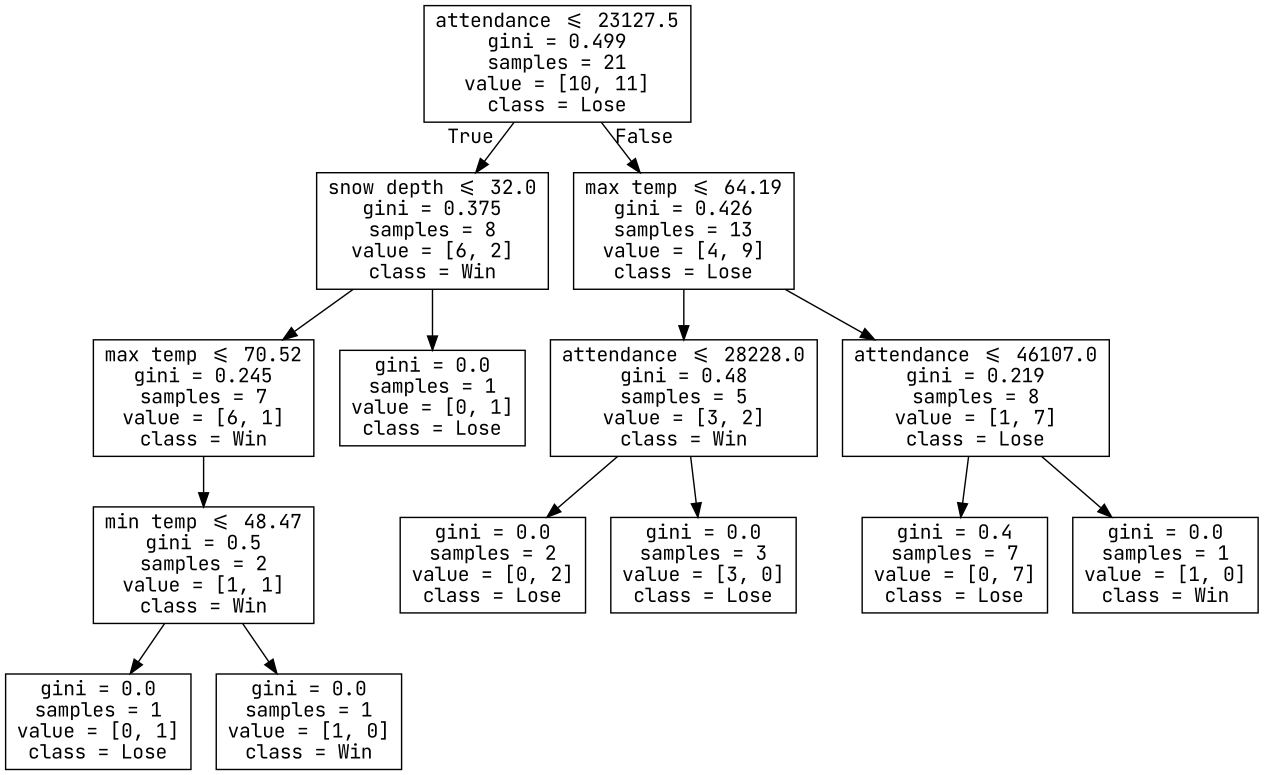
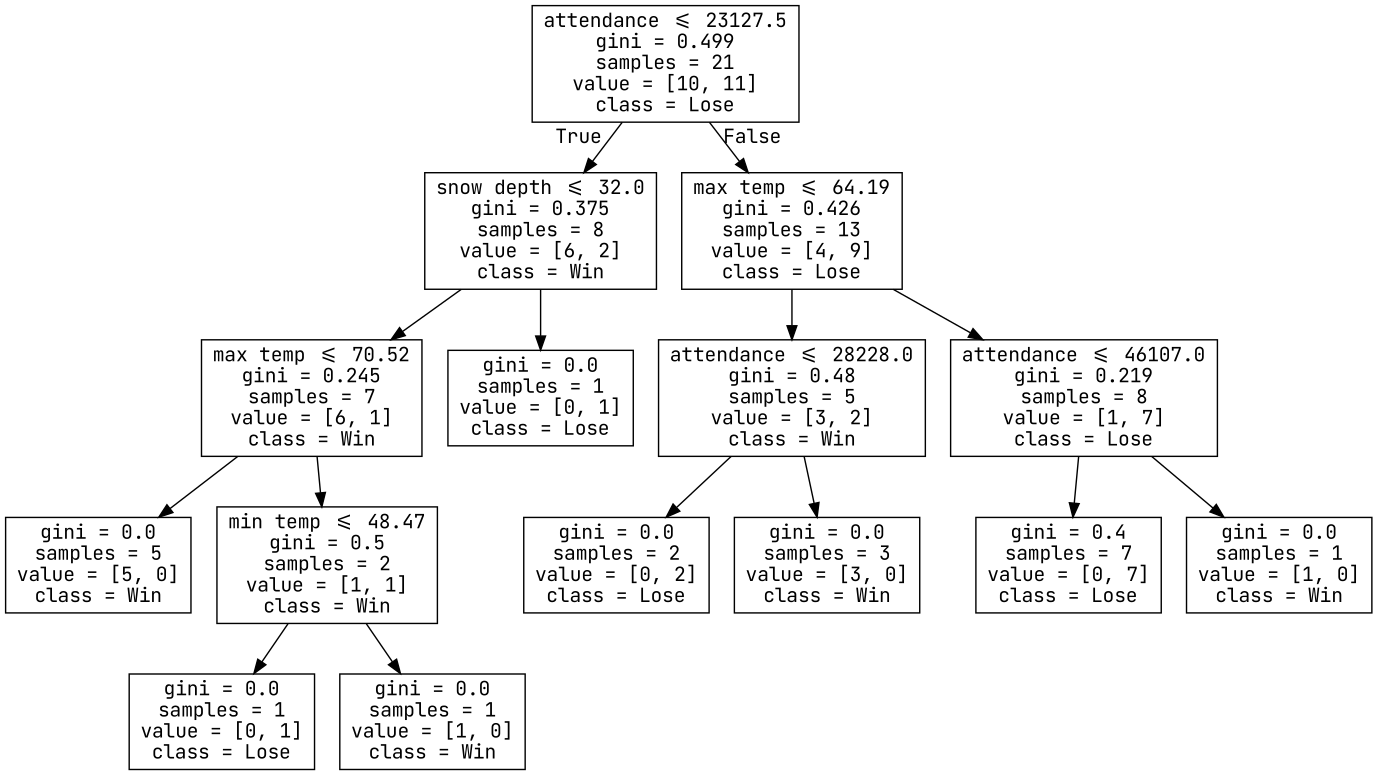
node "gini = 0.0 samples = 5 value = [5, 0] class = Win": added
node "gini = 0.0 samples = 3 value = [3, 0] class = Lose": label "gini = 0.0 samples = 3 value = [3, 0] class = Lose" -> "gini = 0.0 samples = 3 value = [3, 0] class = Win"
